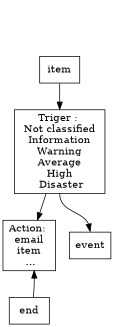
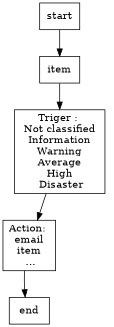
node "start": added
node "event": removed
edge "end" -> "Action: email item ...": reversed
